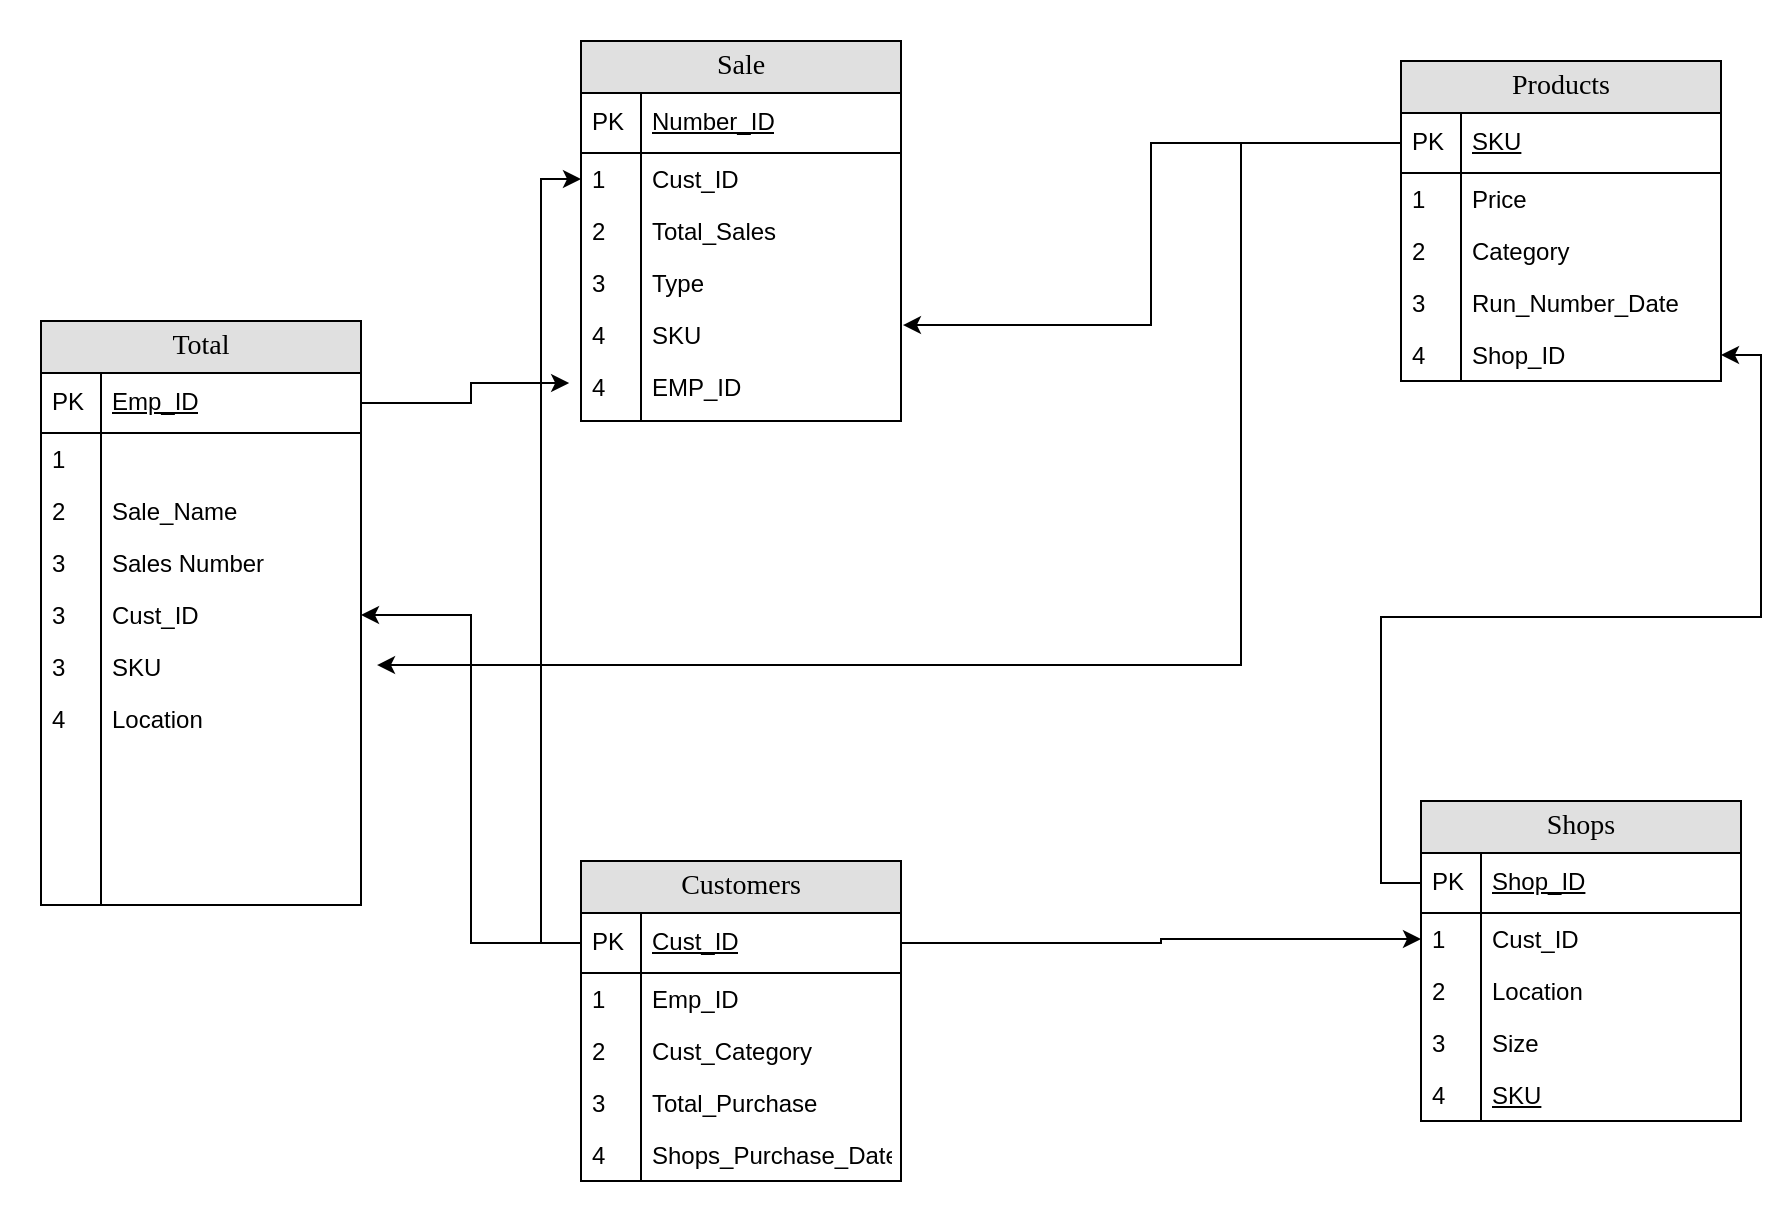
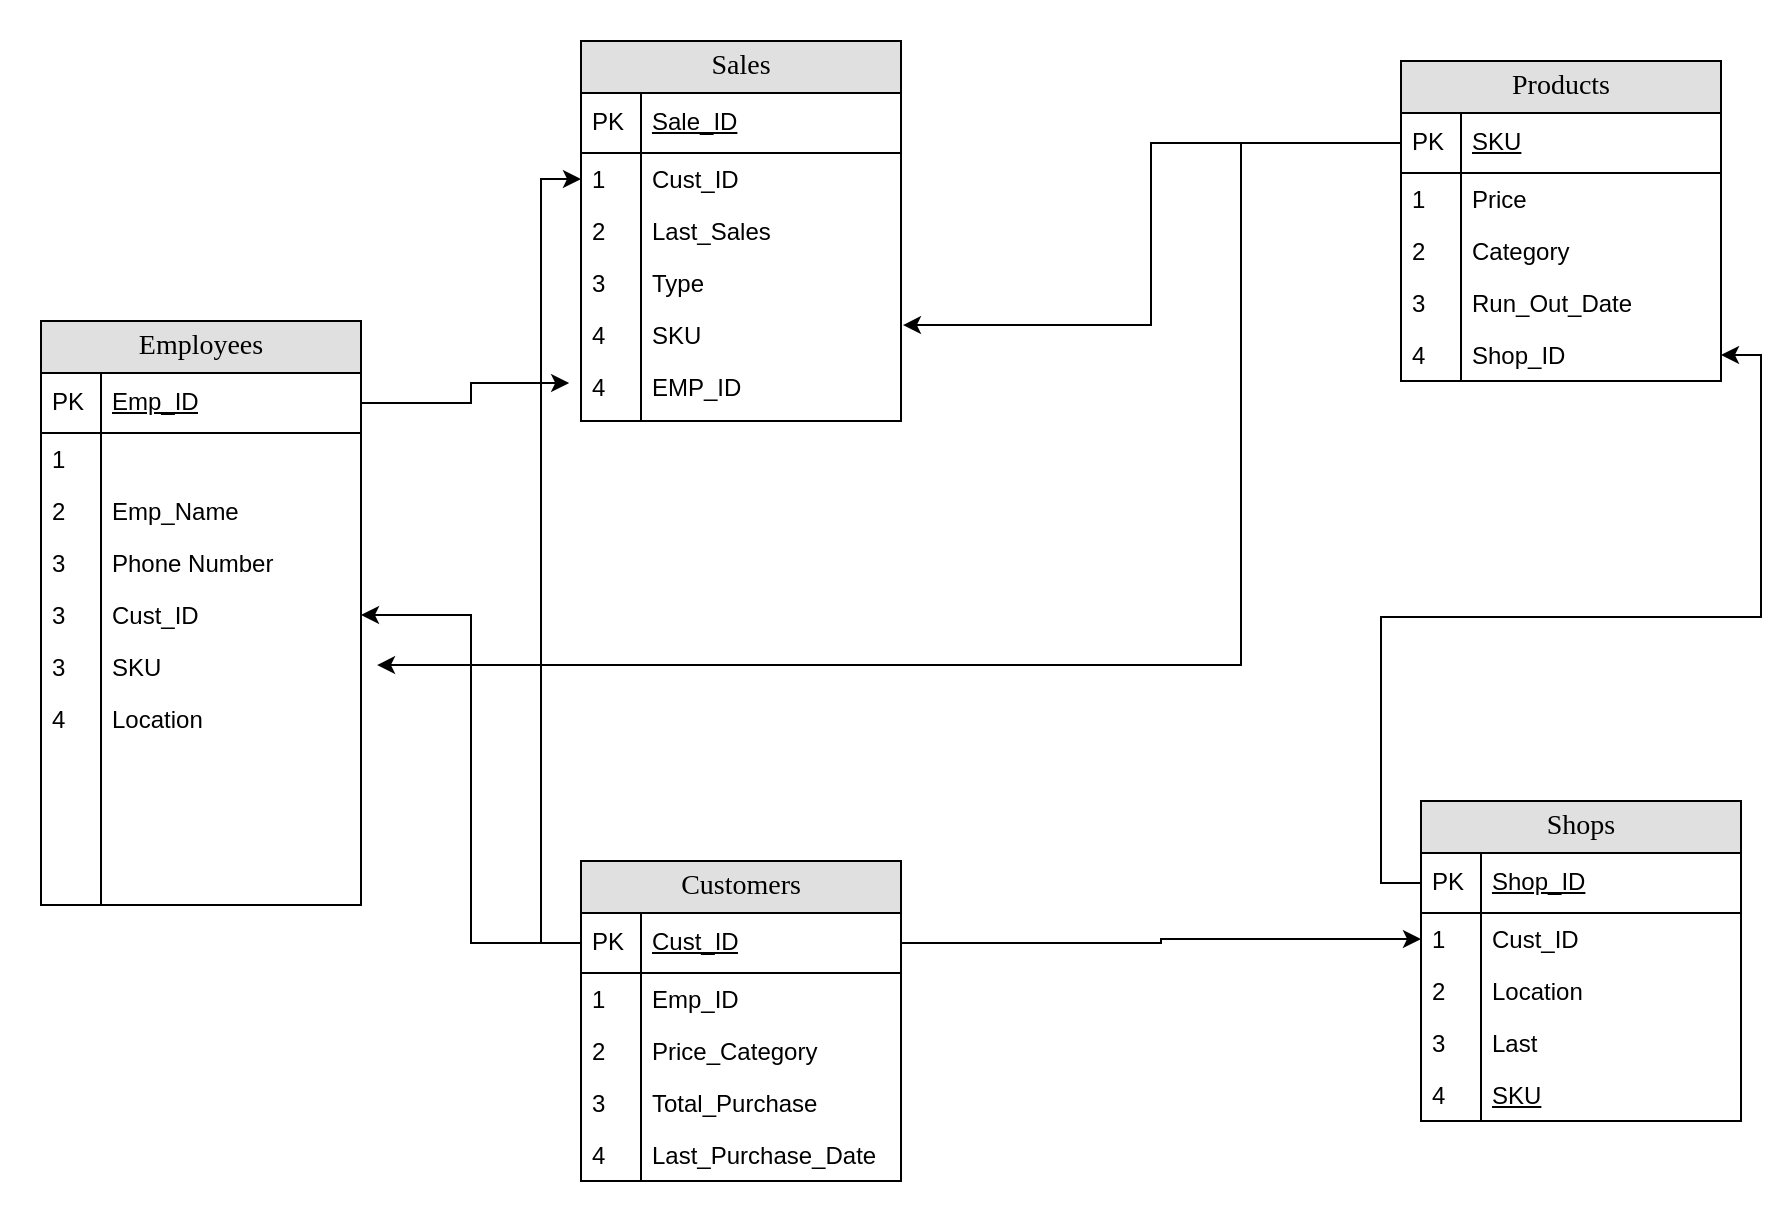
node "Sale": label "Sale" -> "Sales"
node "Number_ID": label "Number_ID" -> "Sale_ID"
node "Total_Sales": label "Total_Sales" -> "Last_Sales"
node "Run_Number_Date": label "Run_Number_Date" -> "Run_Out_Date"
node "Total": label "Total" -> "Employees"
node "Sale_Name": label "Sale_Name" -> "Emp_Name"
node "Sales Number": label "Sales Number" -> "Phone Number"
node "Size": label "Size" -> "Last"
node "Cust_Category": label "Cust_Category" -> "Price_Category"
node "Shops_Purchase_Date": label "Shops_Purchase_Date" -> "Last_Purchase_Date"
